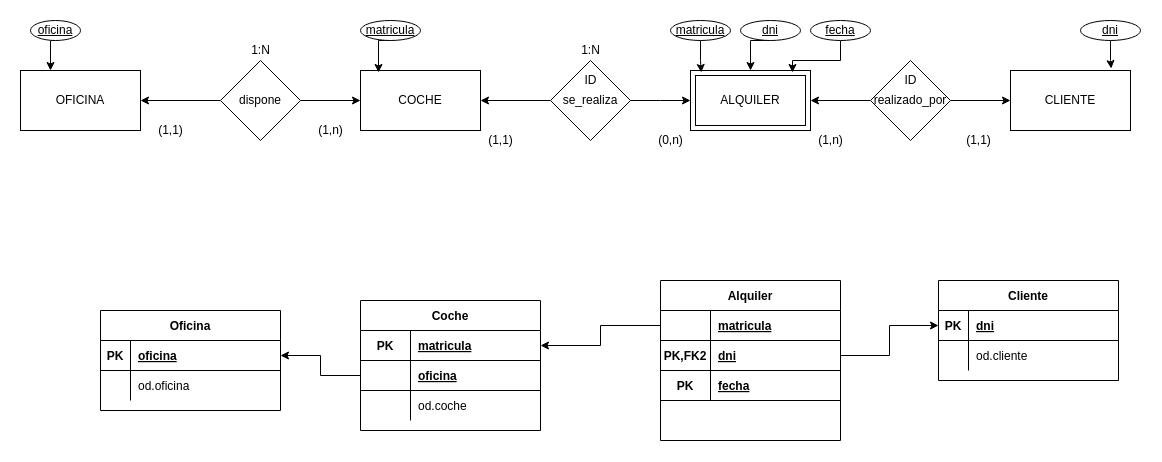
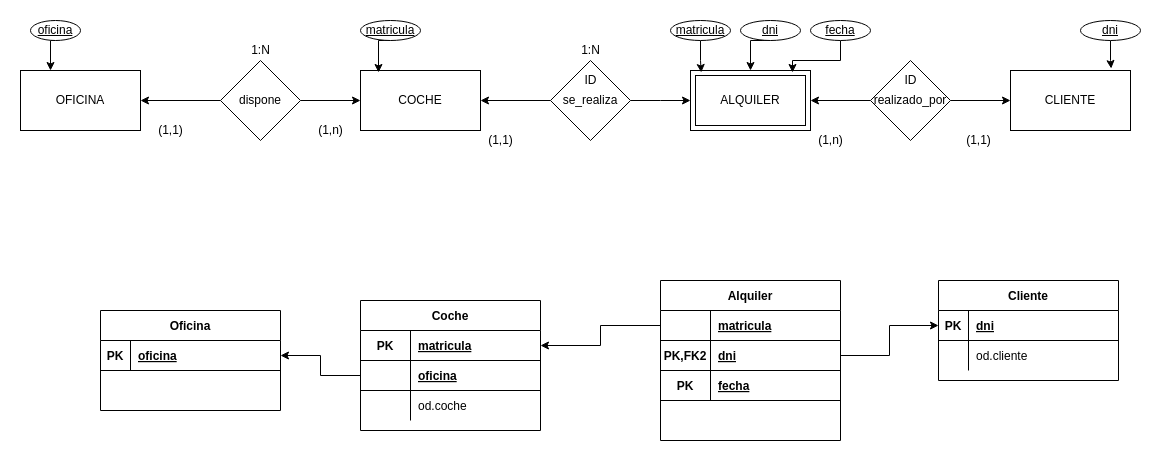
node "(0,n)": removed
node "od.oficina": removed
